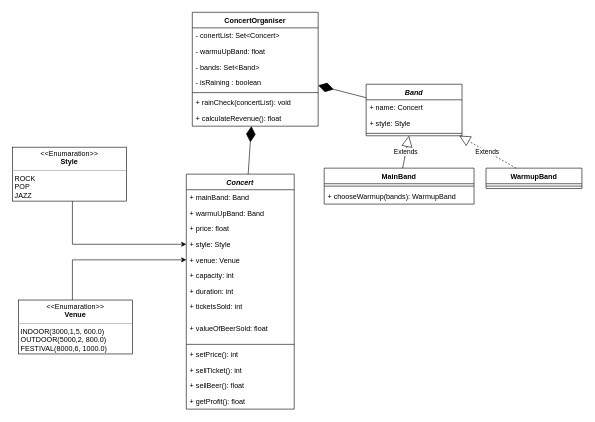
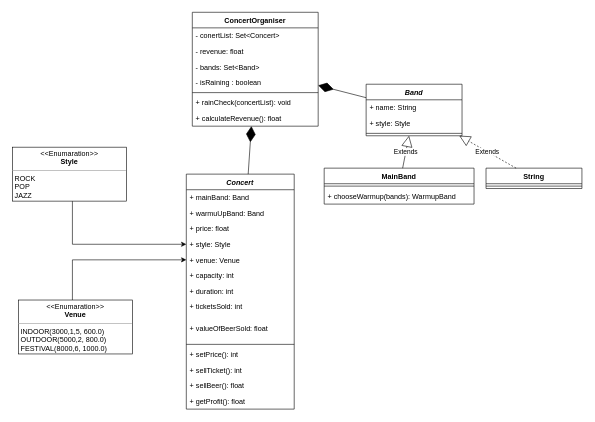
node "- warmuUpBand: float": label "- warmuUpBand: float" -> "- revenue: float"
node "+ name: Concert": label "+ name: Concert" -> "+ name: String"
node "WarmupBand": label "WarmupBand" -> "String"
